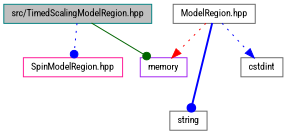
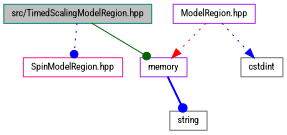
node "ModelRegion.hpp": color gray40 -> purple
edge "ModelRegion.hpp" -> "string": now "memory" -> "string"
